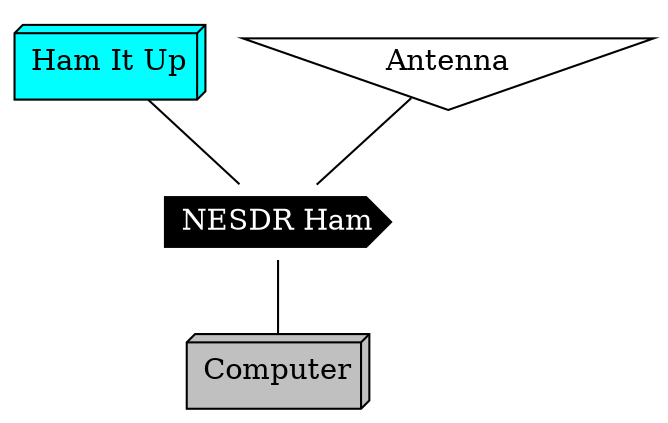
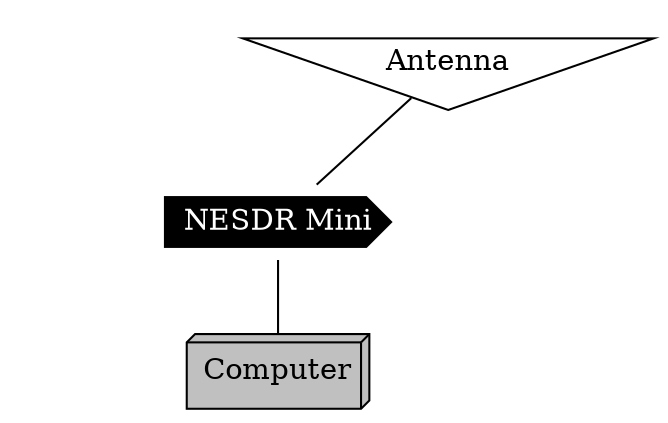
node "Ham It Up": removed
node "NESDR Ham": label "NESDR Ham" -> "NESDR Mini"
